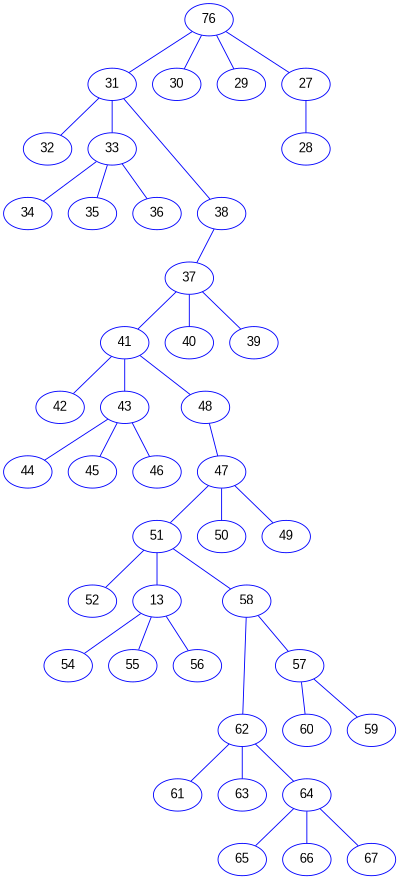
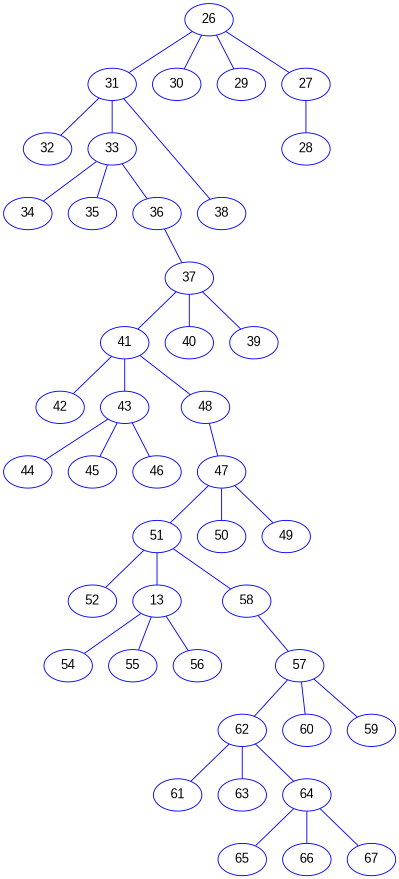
node "76": label "76" -> "26"
edge "38" -- "37": now "36" -- "37"
edge "58" -- "62": now "57" -- "62"
